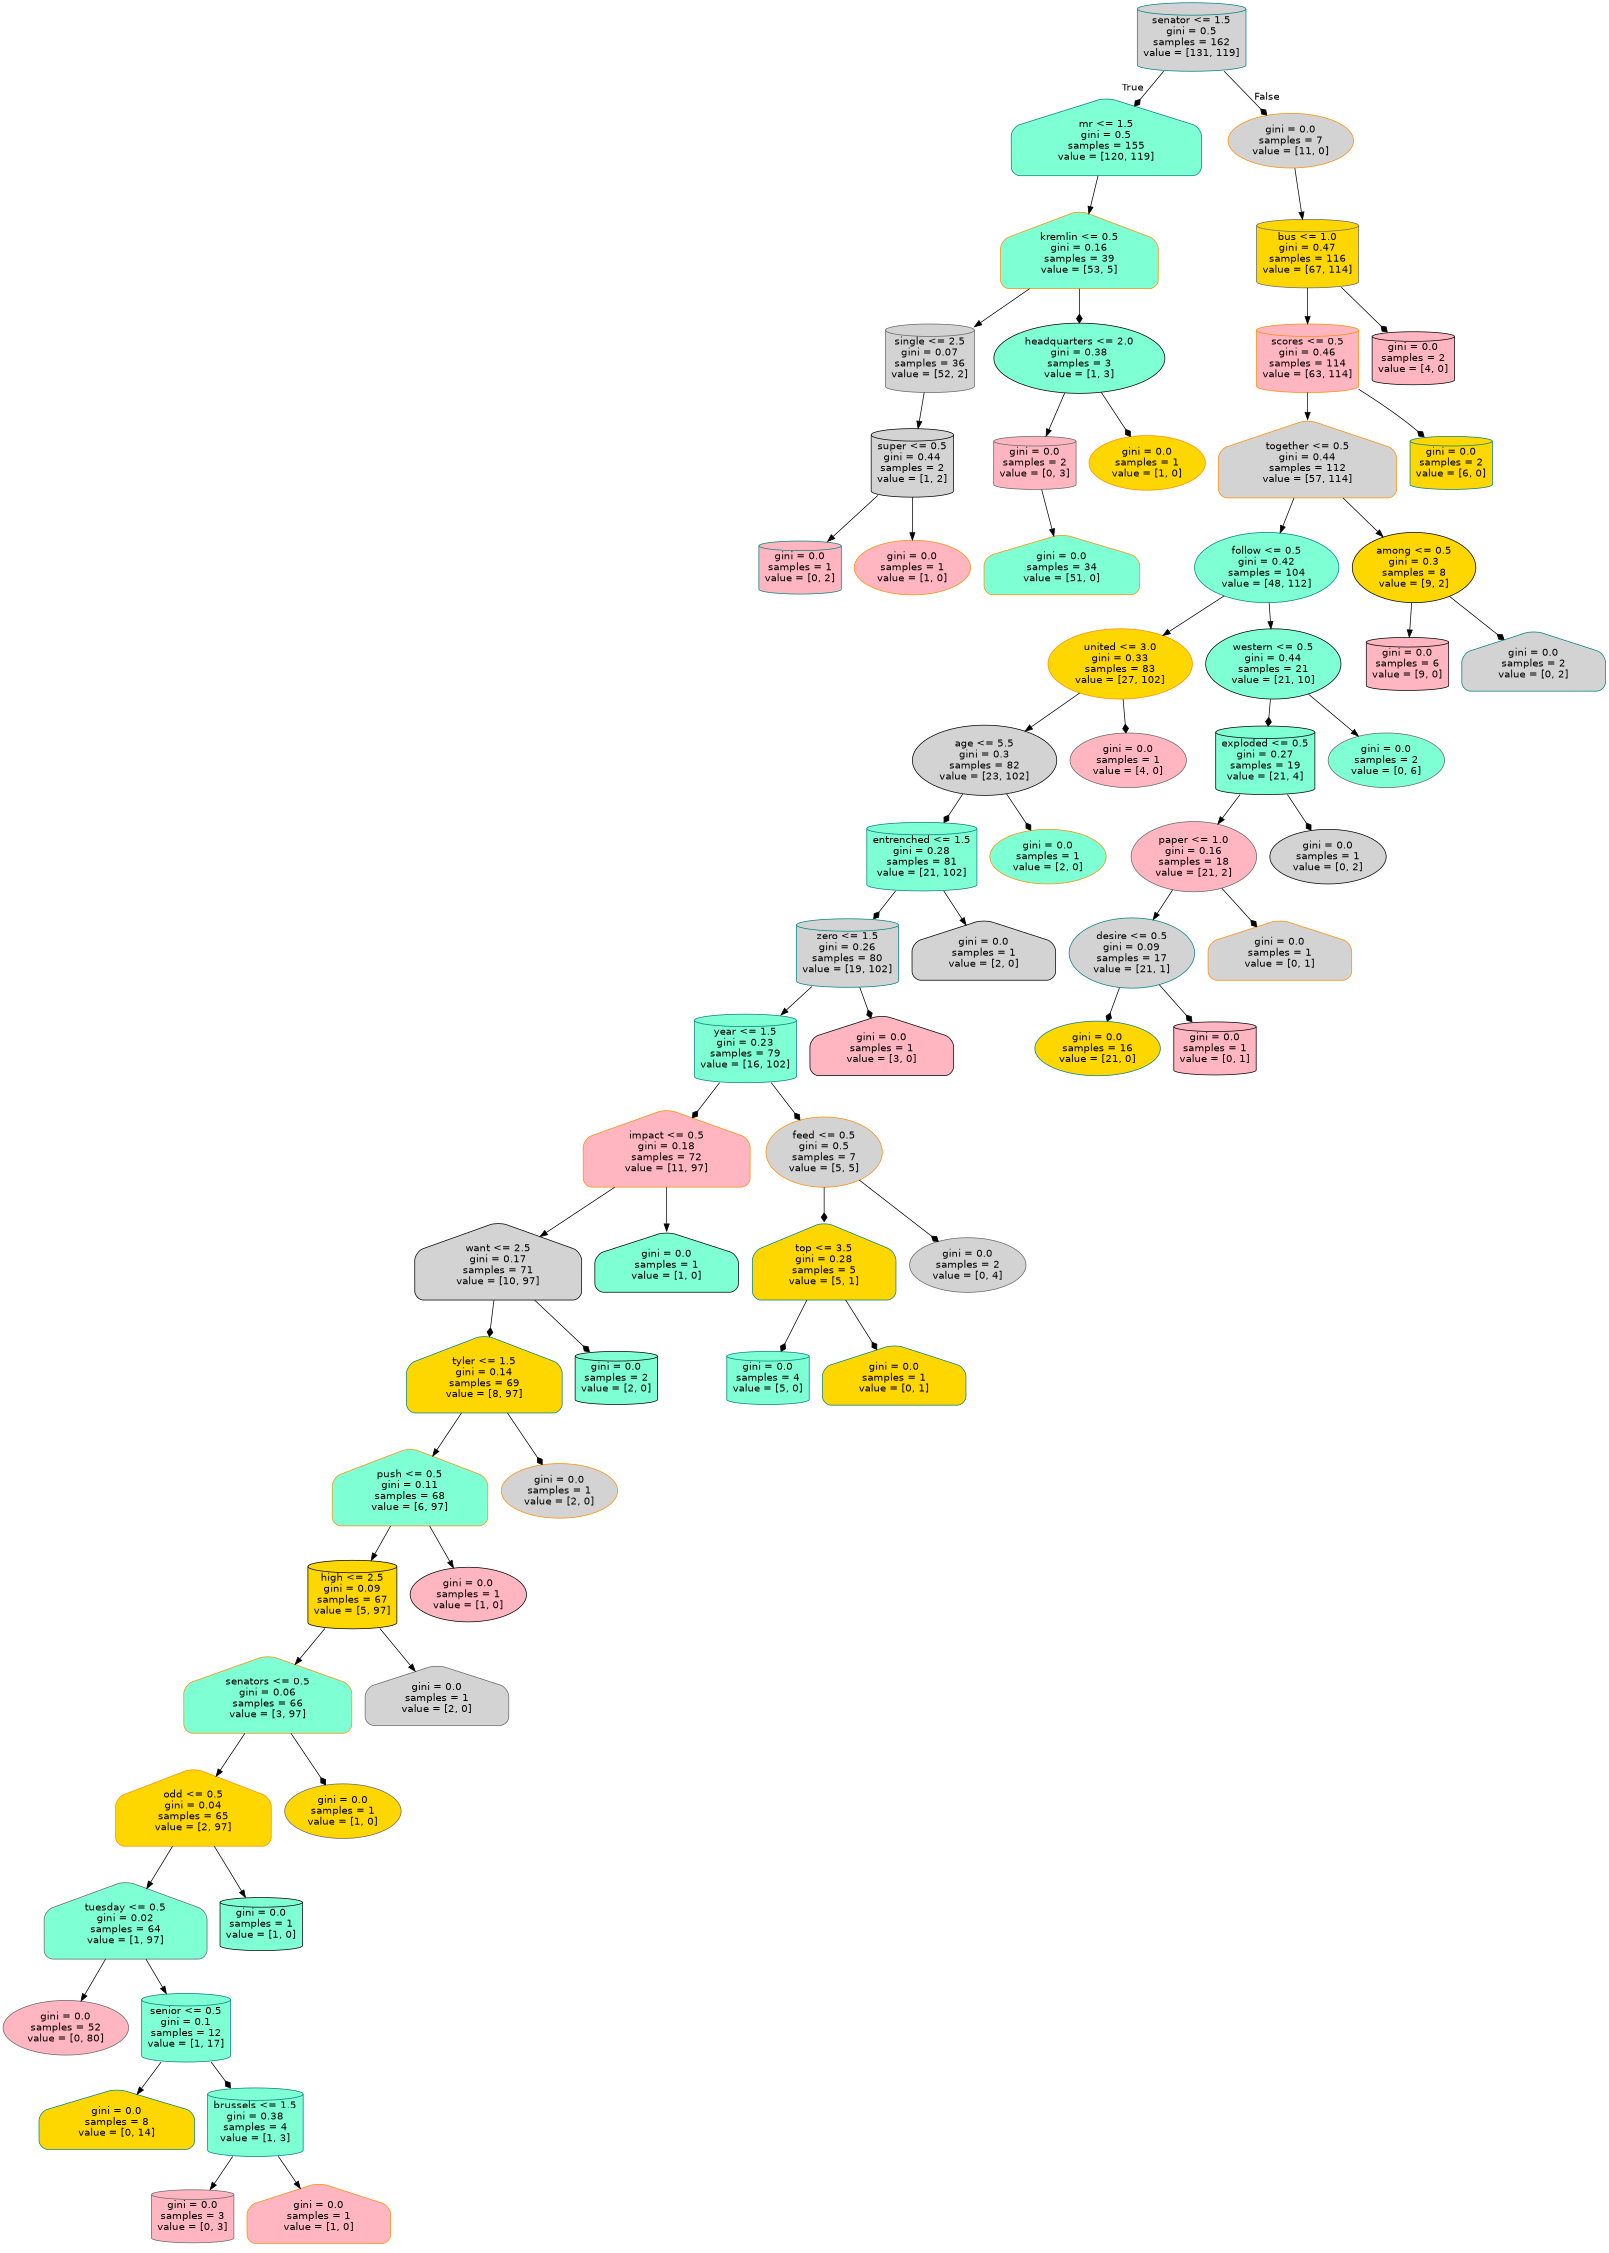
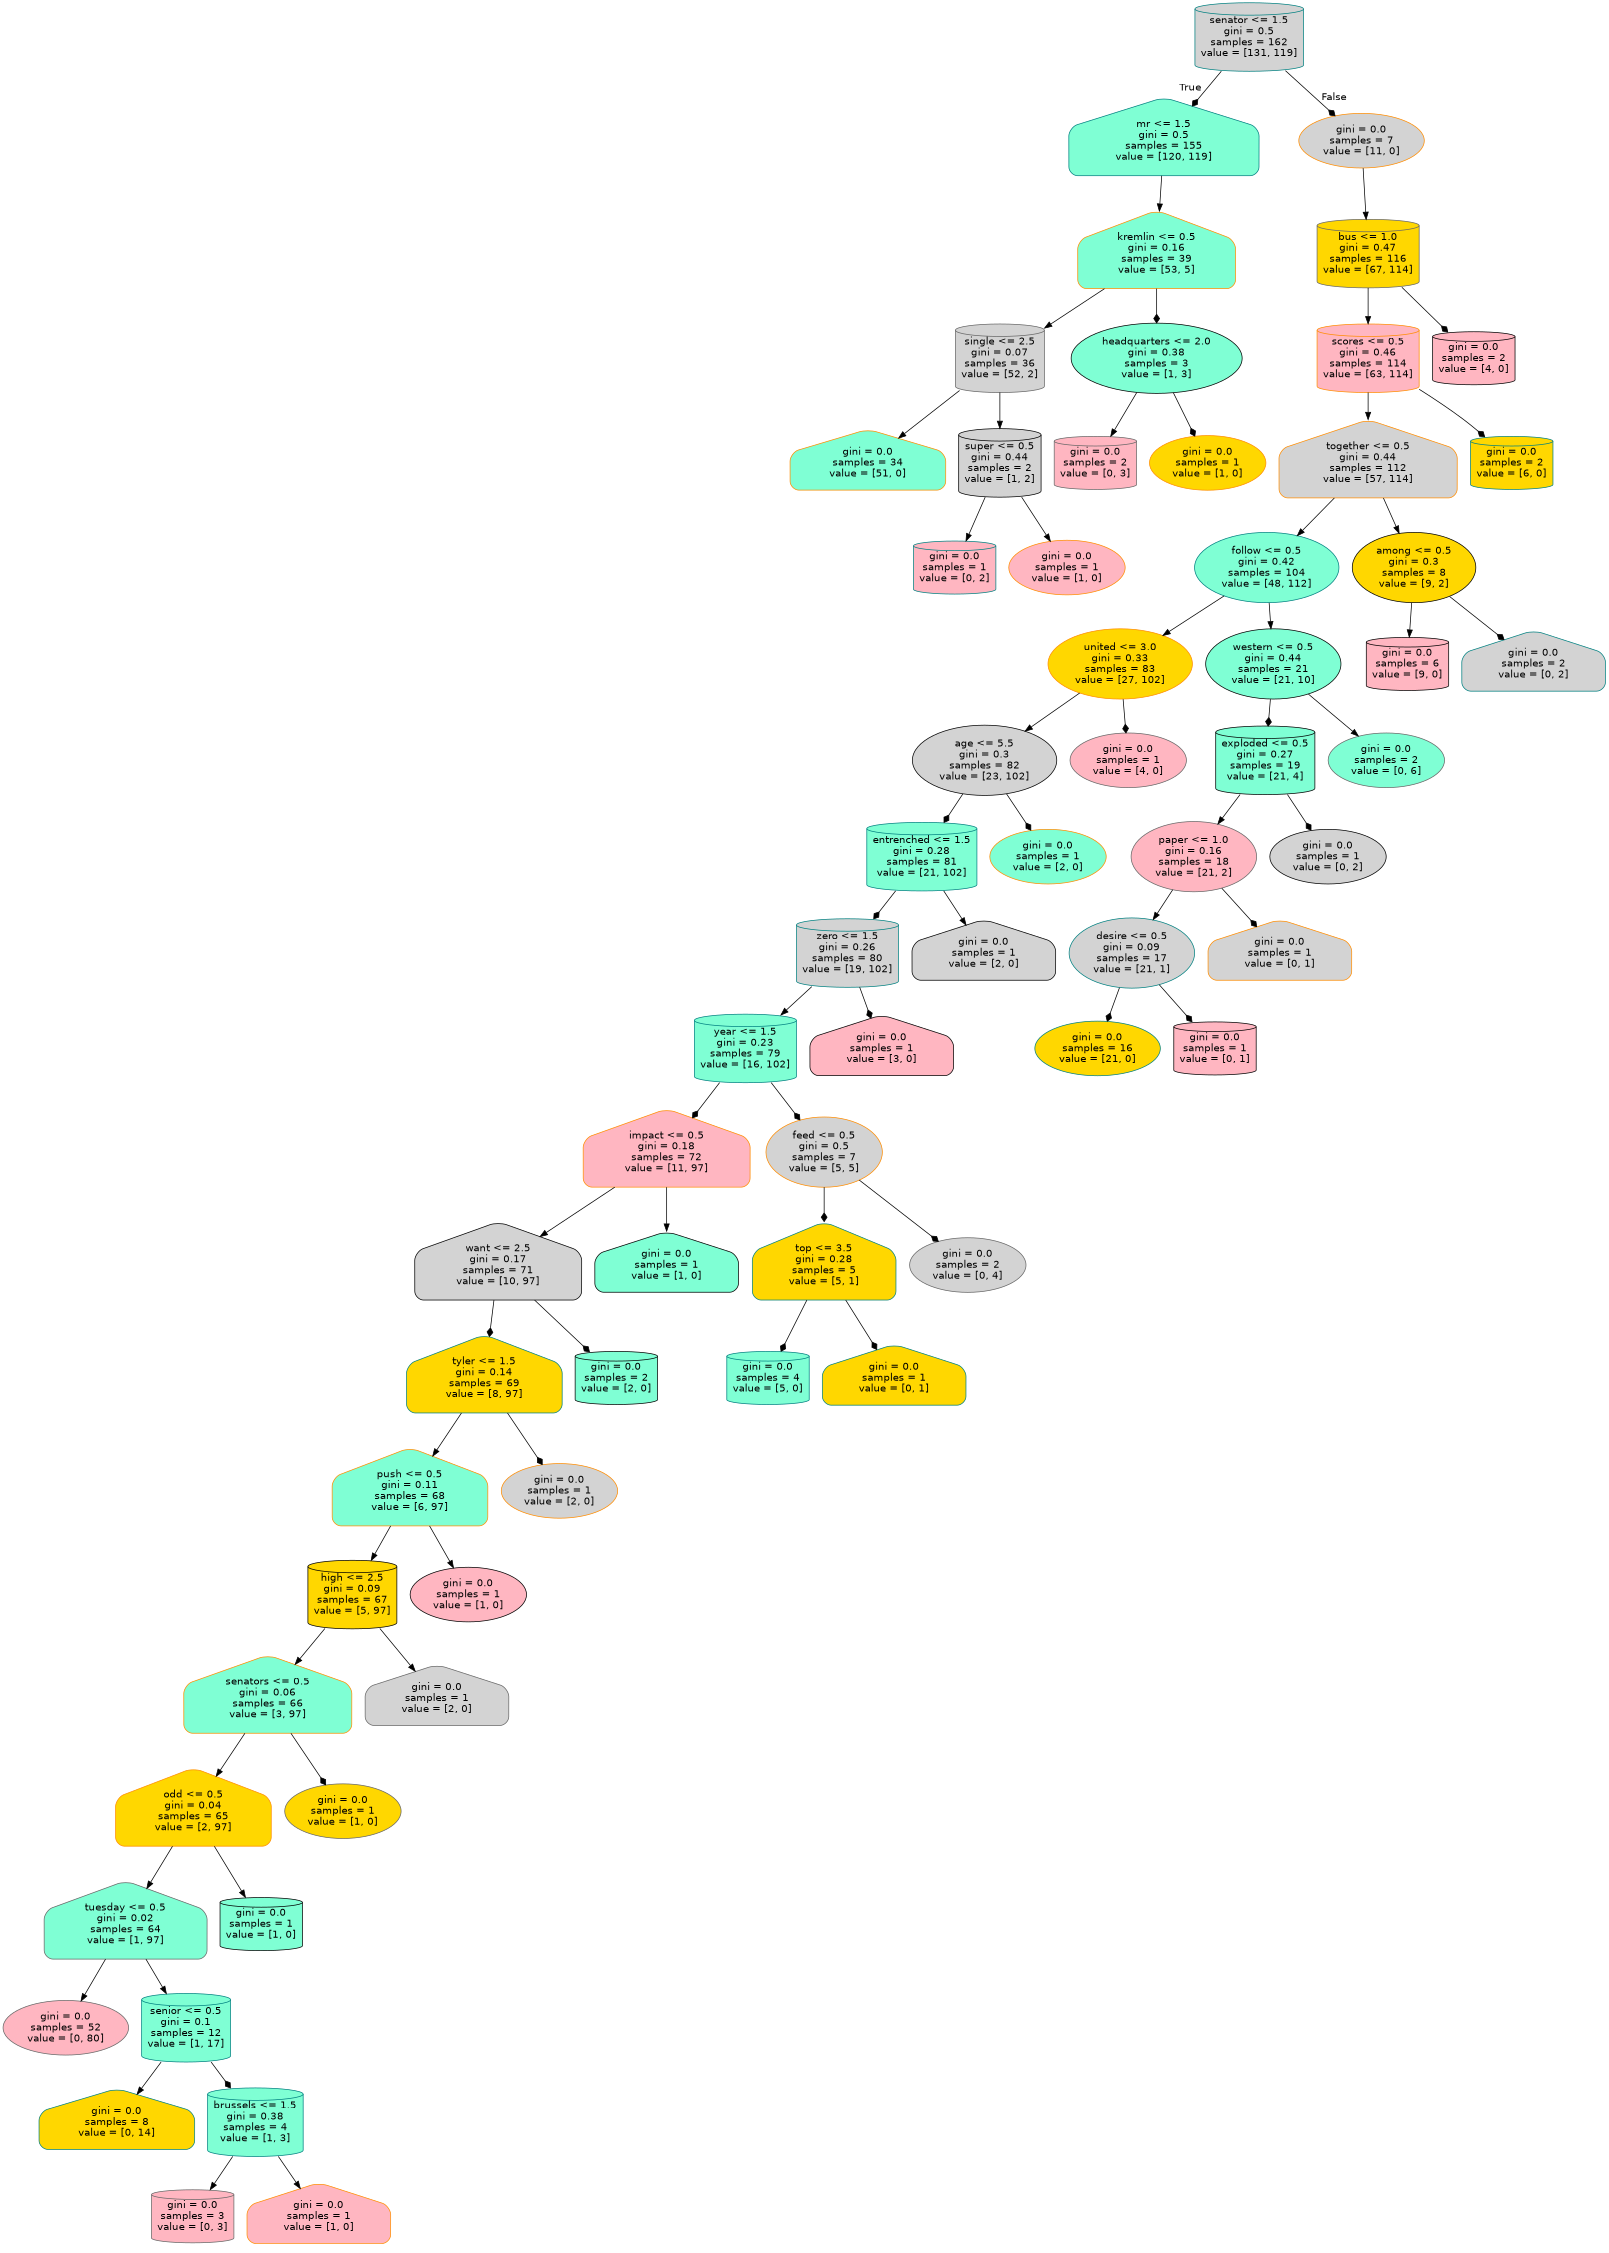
edge "gini = 0.0 samples = 2 value = [0, 3]" -> "gini = 0.0 samples = 34 value = [51, 0]": now "single <= 2.5 gini = 0.07 samples = 36 value = [52, 2]" -> "gini = 0.0 samples = 34 value = [51, 0]"
